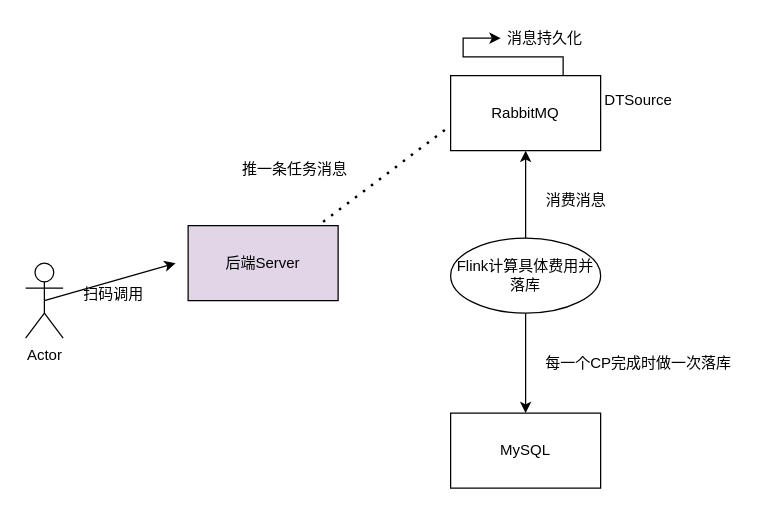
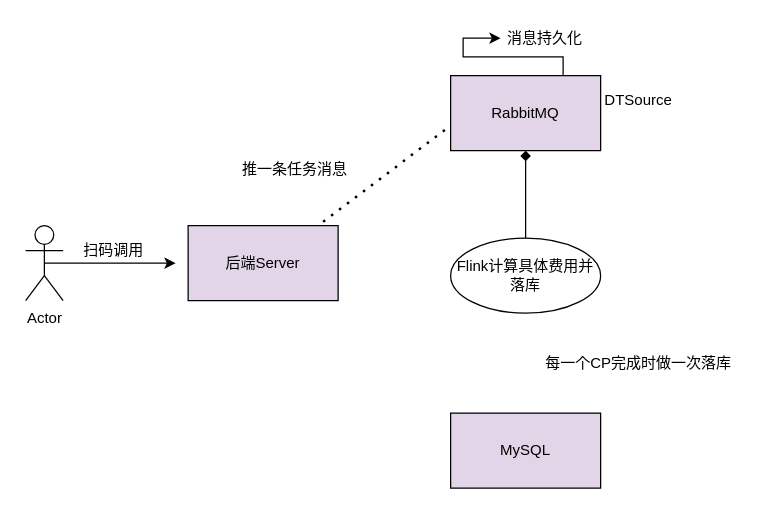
node "RabbitMQ": fillcolor #ffffff -> #e1d5e7
edge "Flink计算具体费用并落库" -> "RabbitMQ": arrowhead classic -> diamond
node "消费消息": removed
node "扫码调用": moved (113, 294) -> (113, 251)
node "Actor": moved (44, 301) -> (44, 263)
edge "Flink计算具体费用并落库" -> "MySQL": removed
node "MySQL": fillcolor #ffffff -> #e1d5e7
